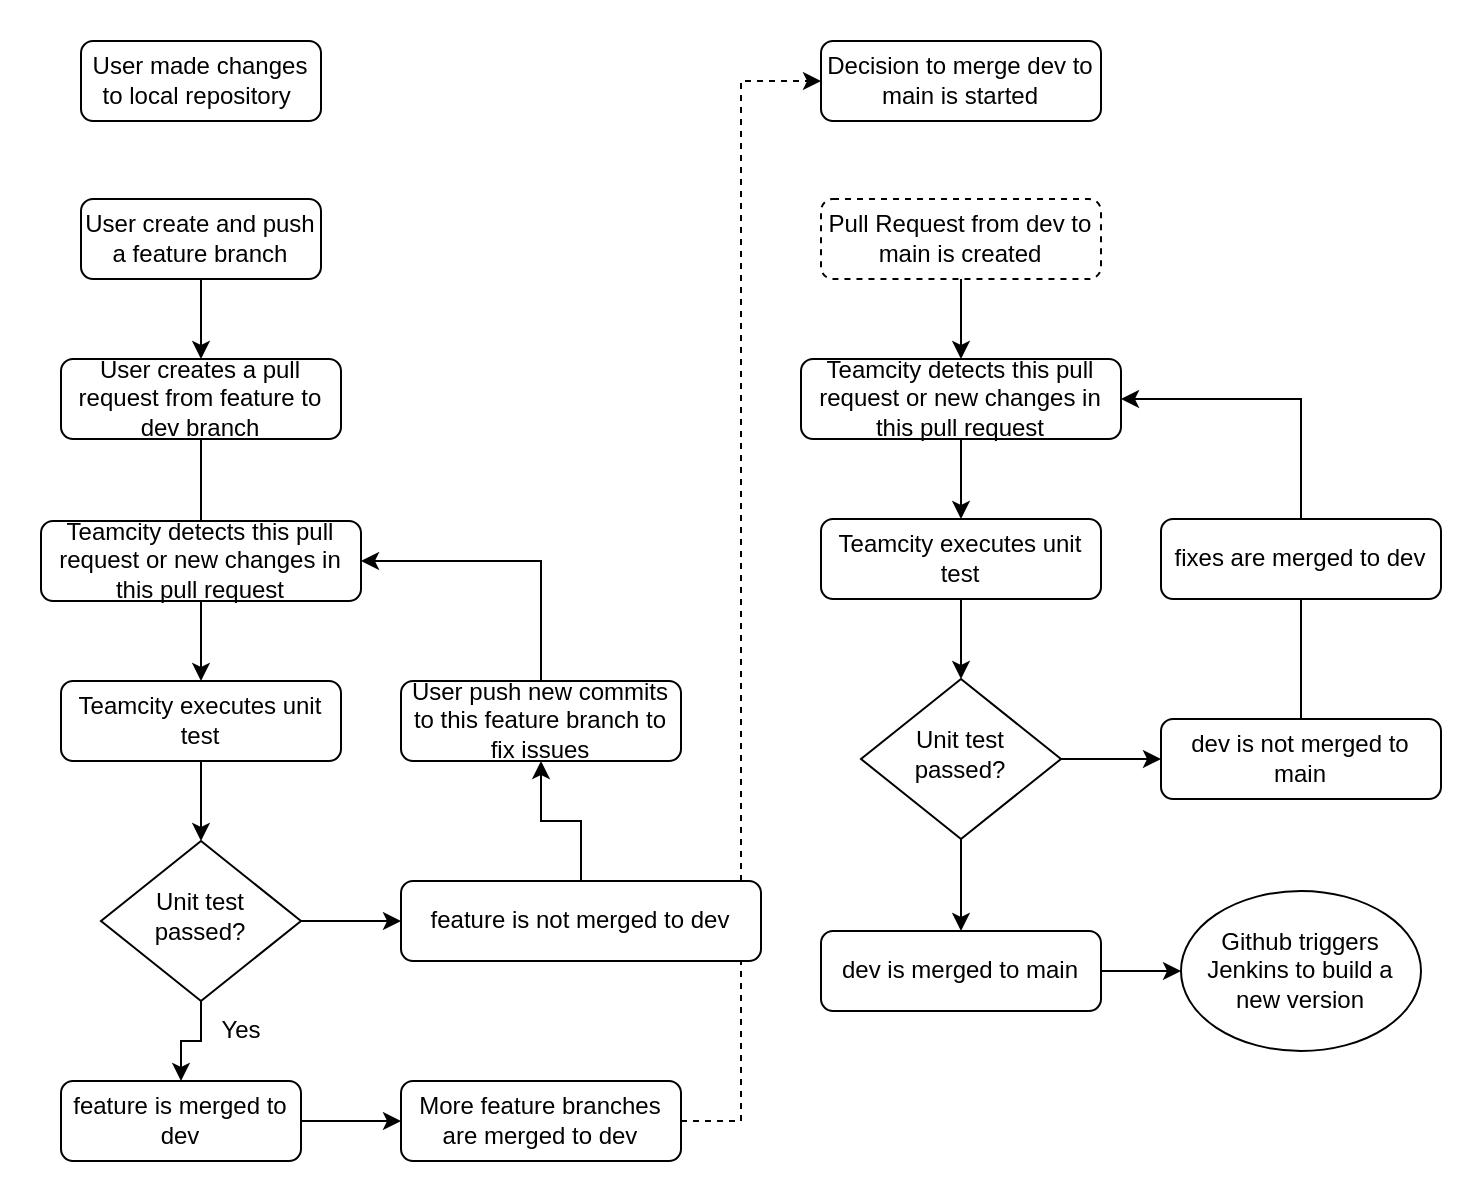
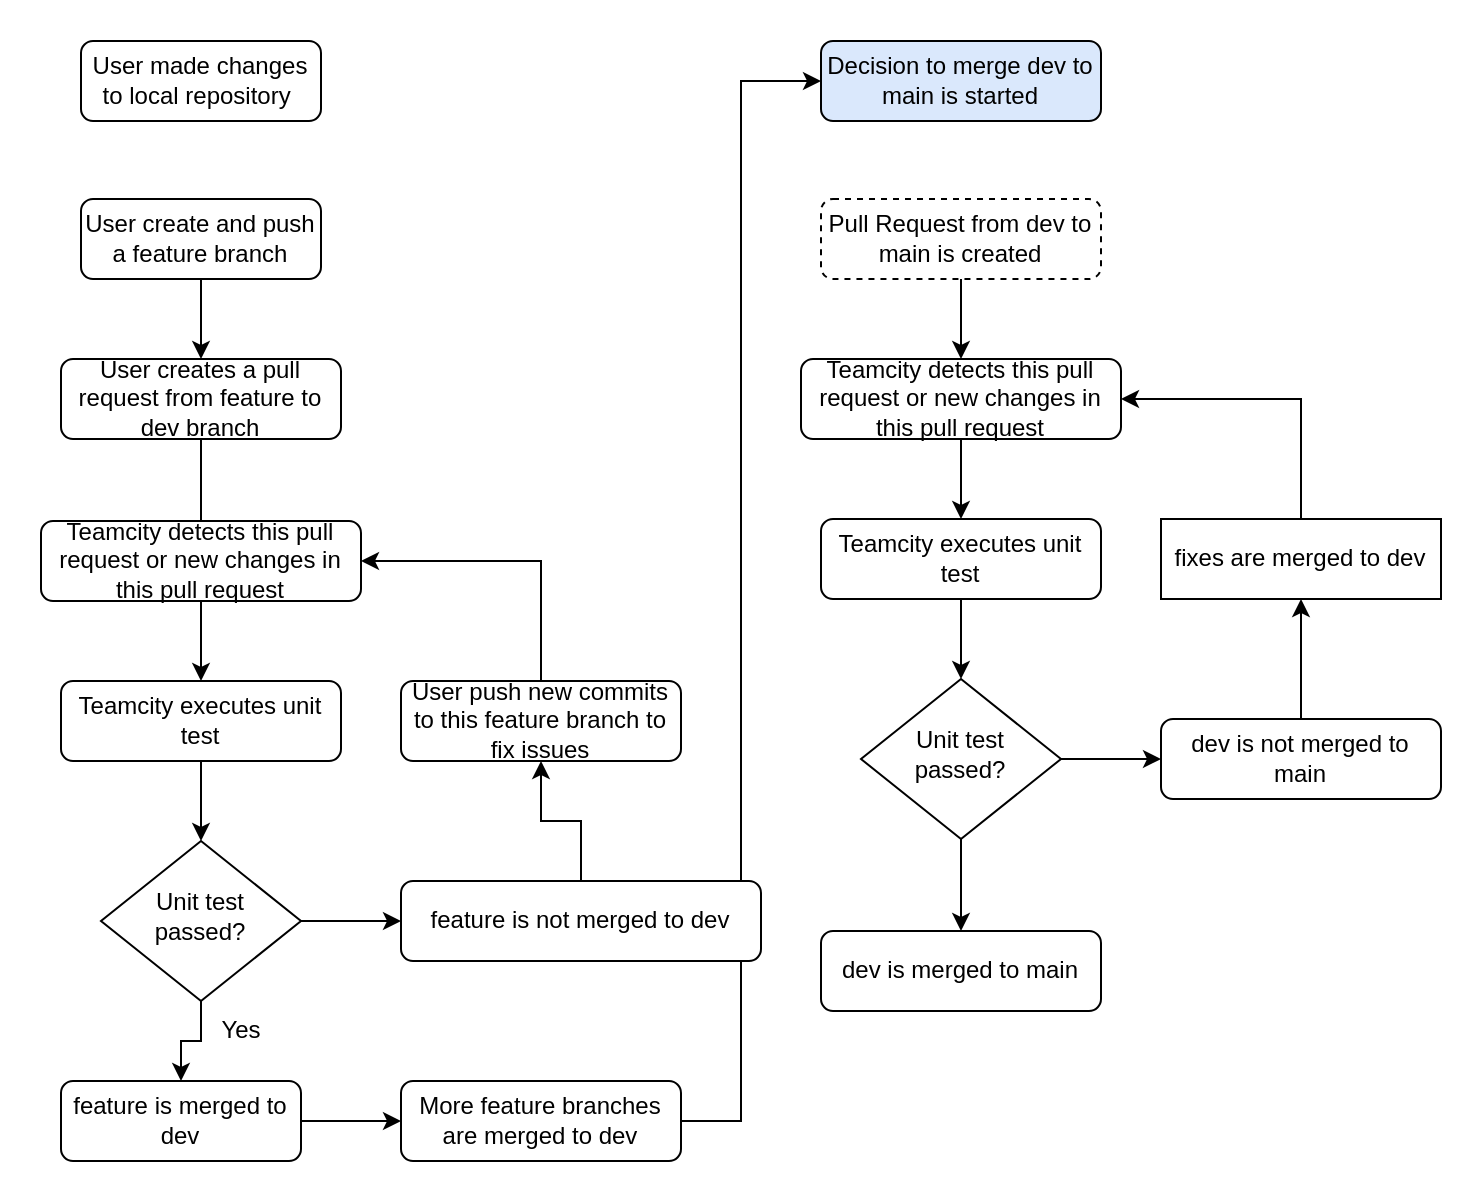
node "Decision to merge dev to main is started": fillcolor #ffffff -> #dae8fc
edge "More feature branches are merged to dev" -> "Decision to merge dev to main is started": style dashed -> solid
node "fixes are merged to dev": shape rounded rectangle -> rectangle
edge "fixes are merged to dev" -- "dev is not merged to main": arrowhead none -> classic
edge "dev is merged to main" -> "Github triggers Jenkins to build a new version": removed
node "Github triggers Jenkins to build a new version": removed
